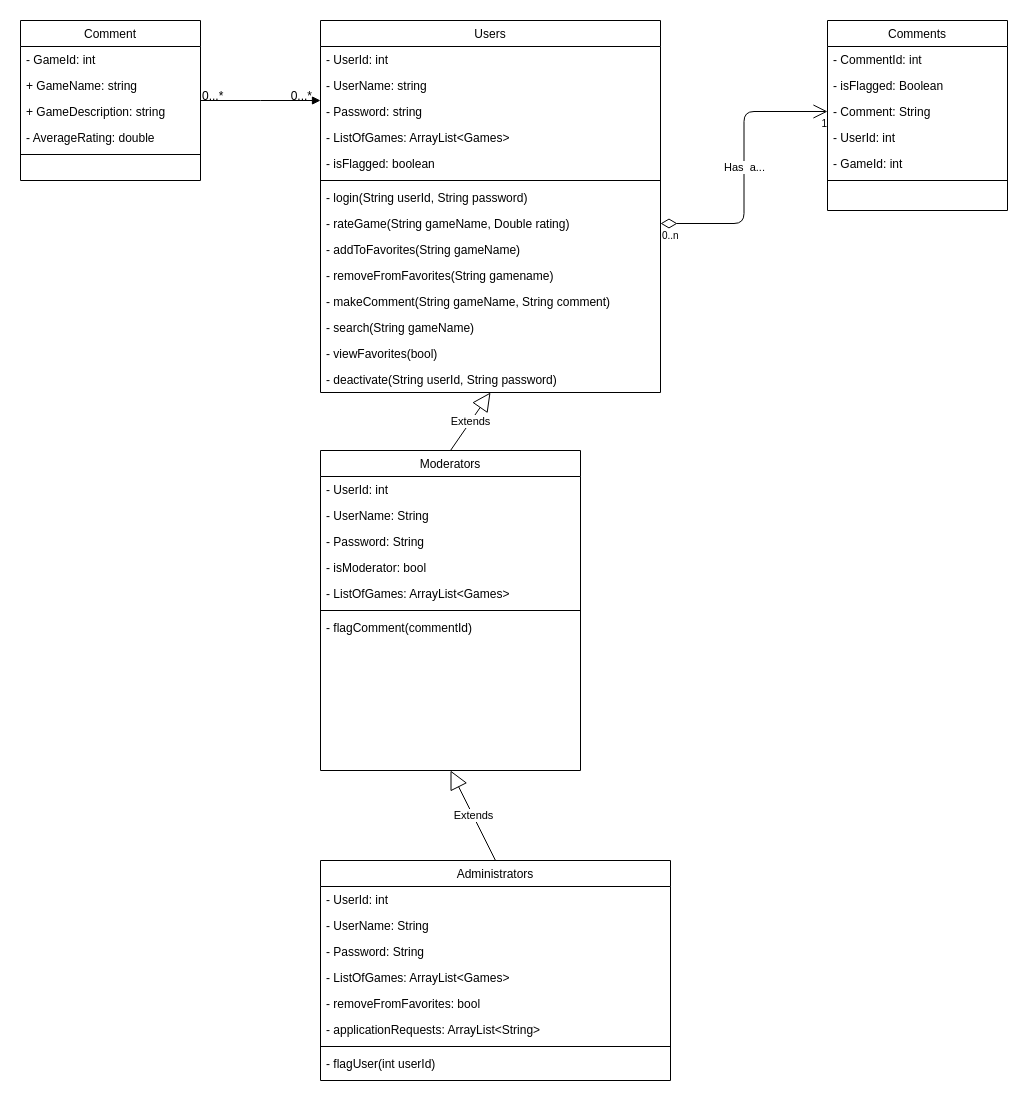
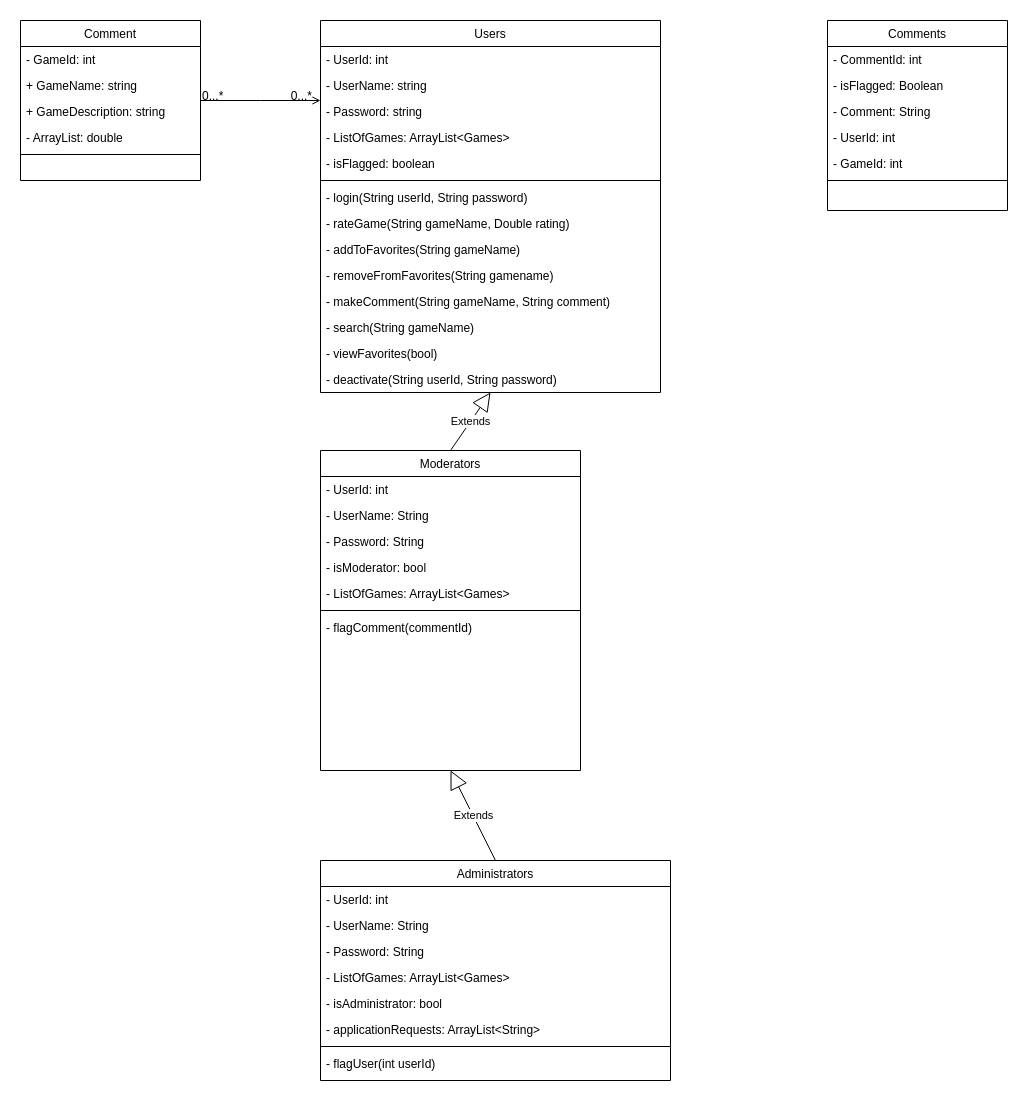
edge "Comment" -> "Users": arrowhead block -> open
node "- AverageRating: double": label "- AverageRating: double" -> "- ArrayList: double"
edge "- Comment: String" -- "- rateGame(String gameName, Double rating)": removed, labels "1", "Has a...", "0..n"
node "- removeFromFavorites: bool": label "- removeFromFavorites: bool" -> "- isAdministrator: bool"
